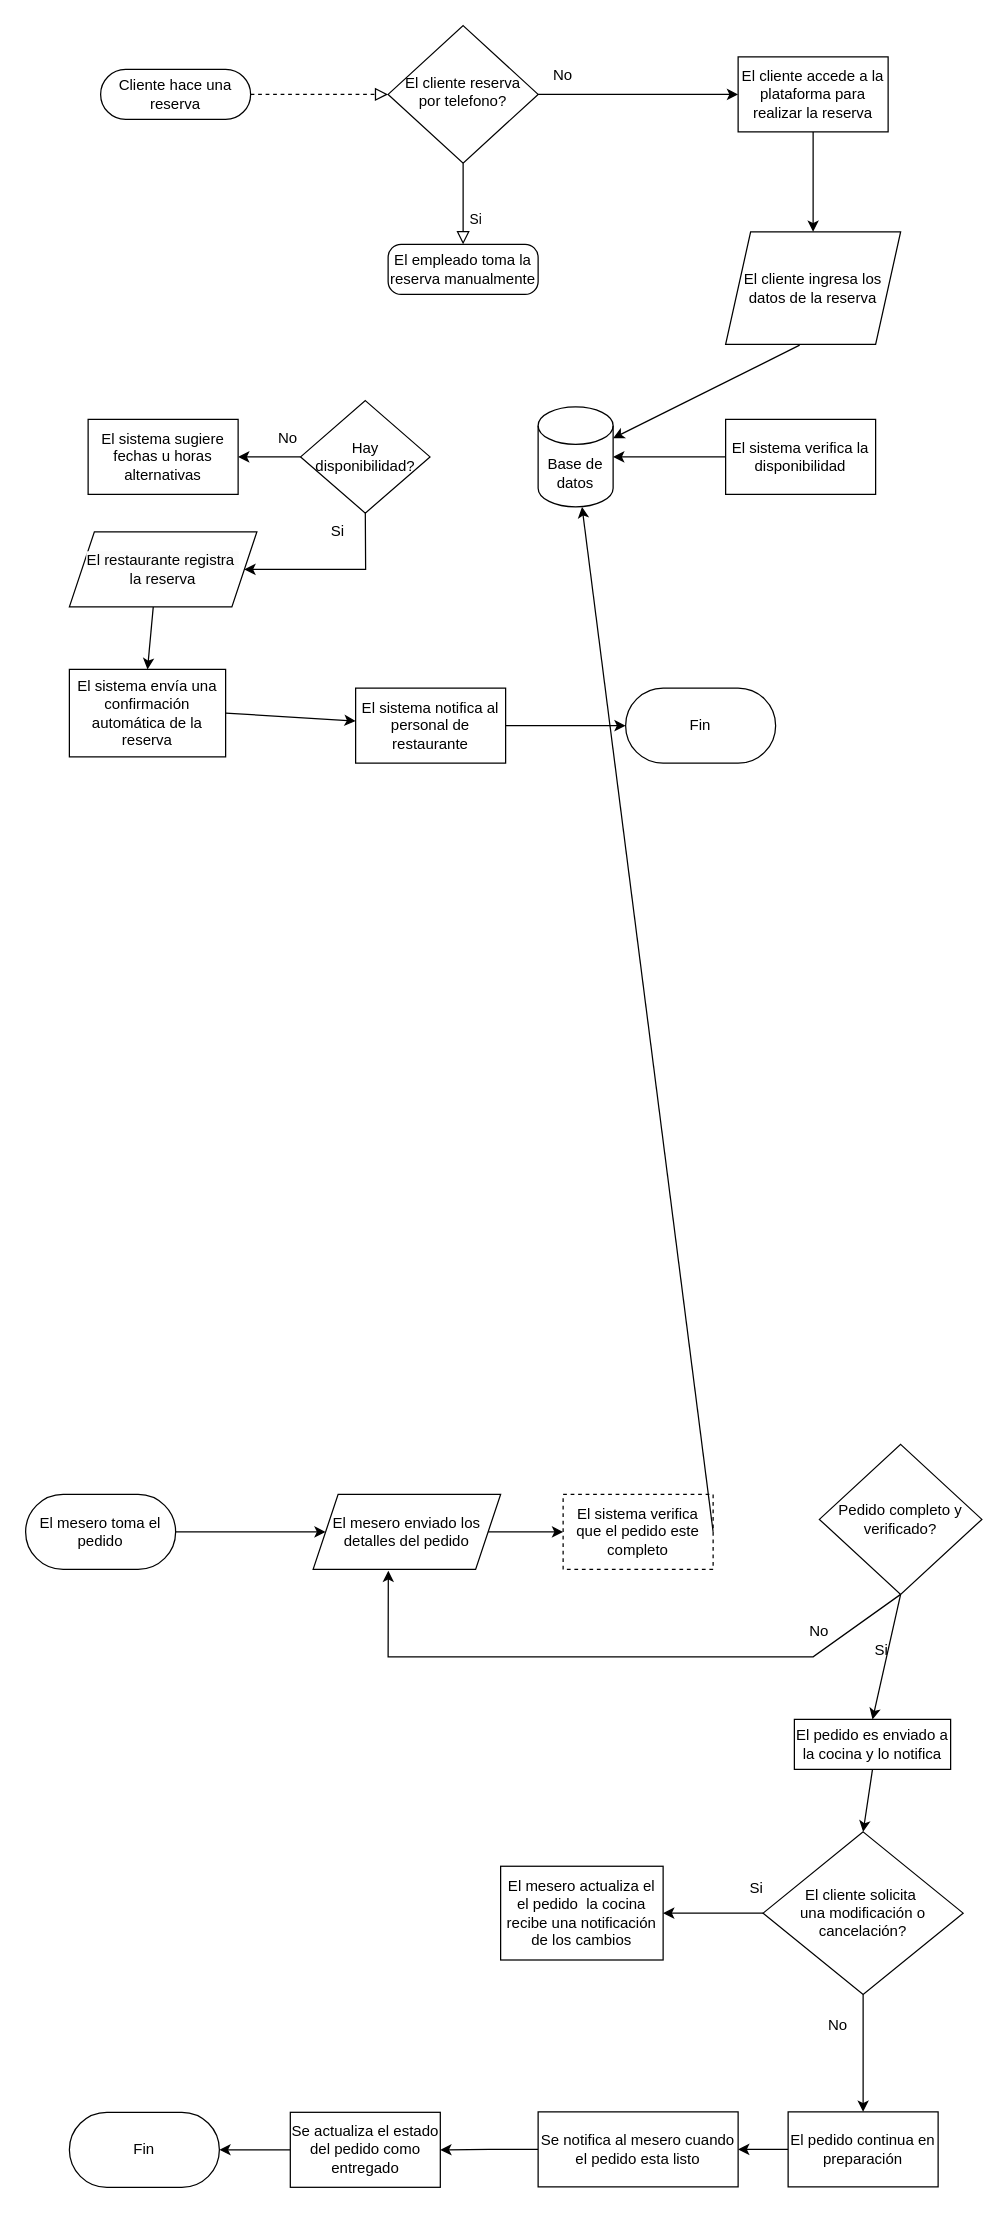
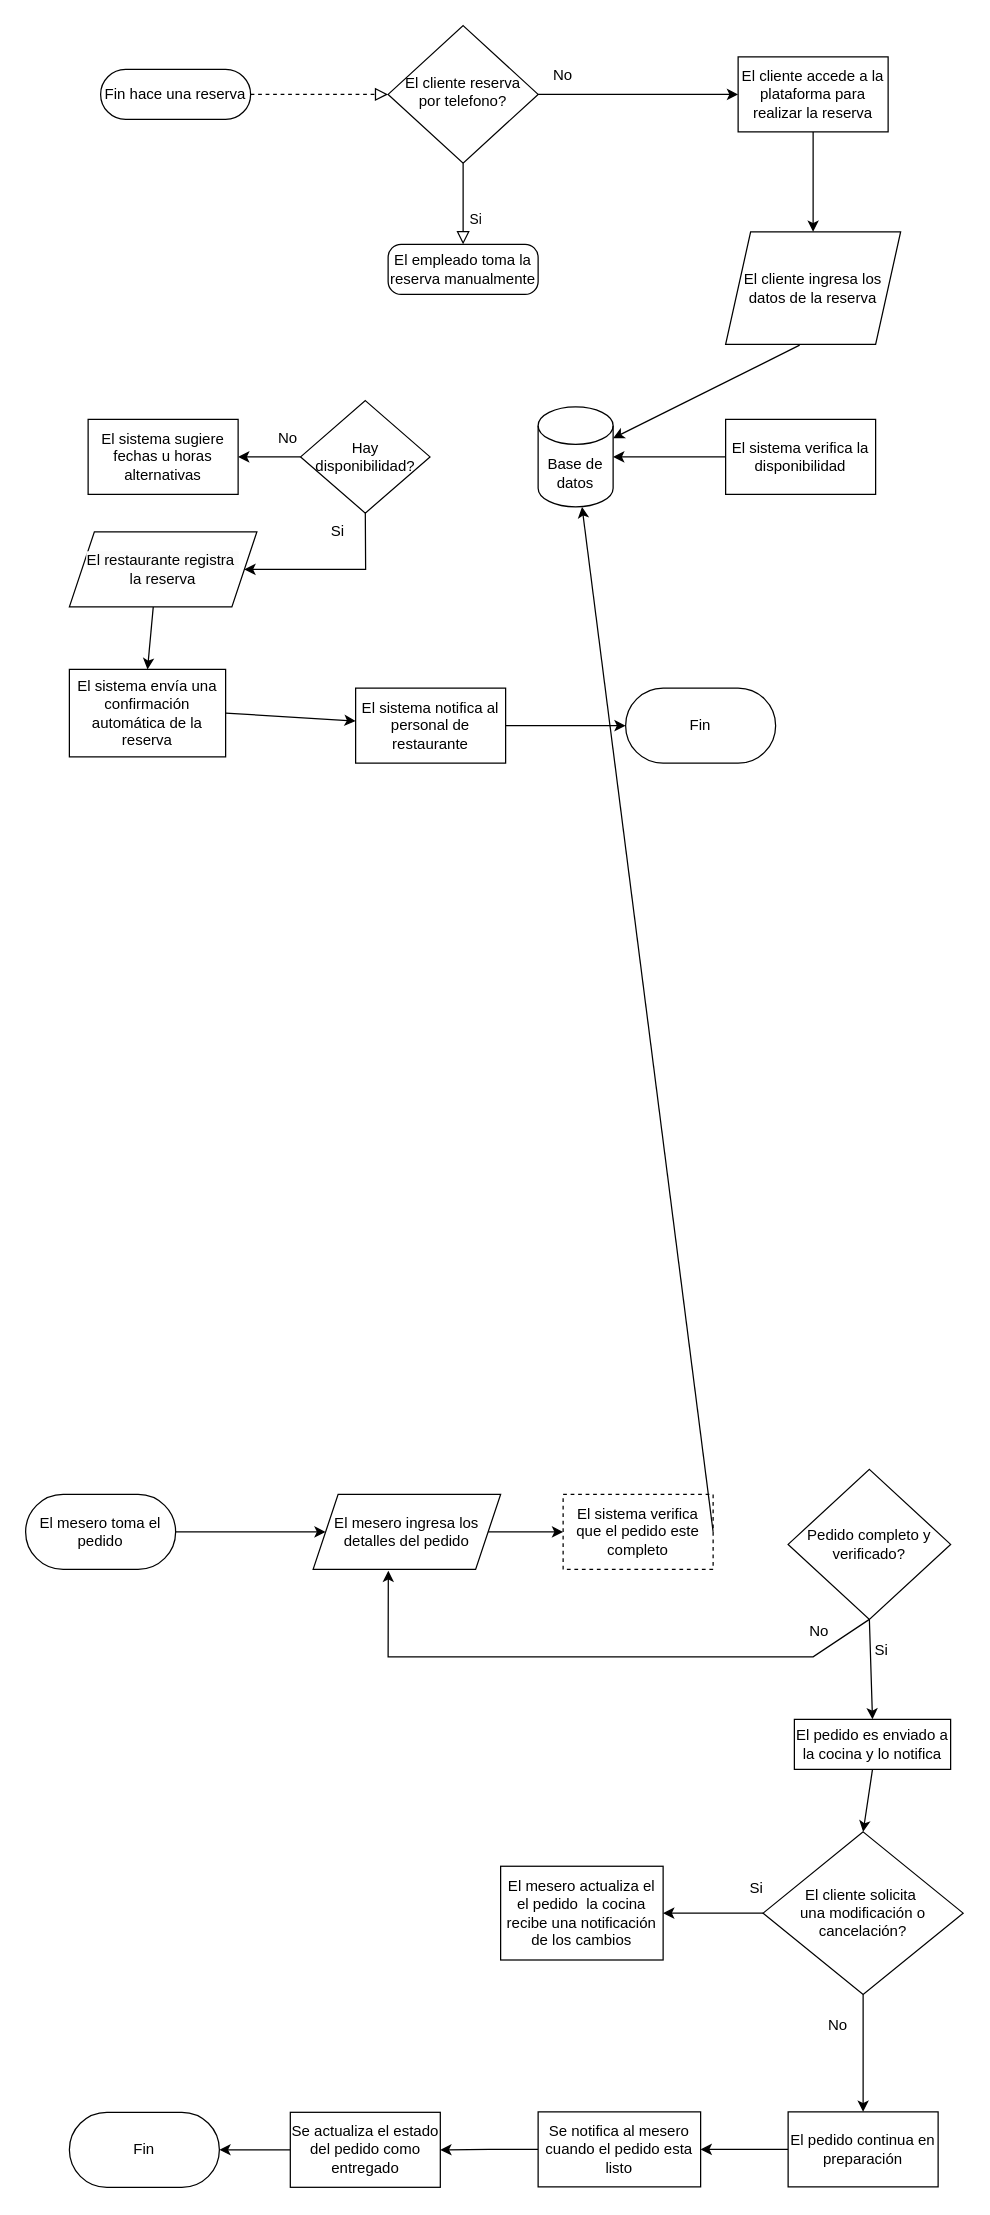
node "Cliente hace una reserva": label "Cliente hace una reserva" -> "Fin hace una reserva"
node "Pedido completo y verificado?": moved (901, 1519) -> (869, 1544)
node "El mesero enviado los detalles del pedido": label "El mesero enviado los detalles del pedido" -> "El mesero ingresa los detalles del pedido"
node "Se notifica al mesero cuando el pedido esta listo": size 200x75 -> 163x75
